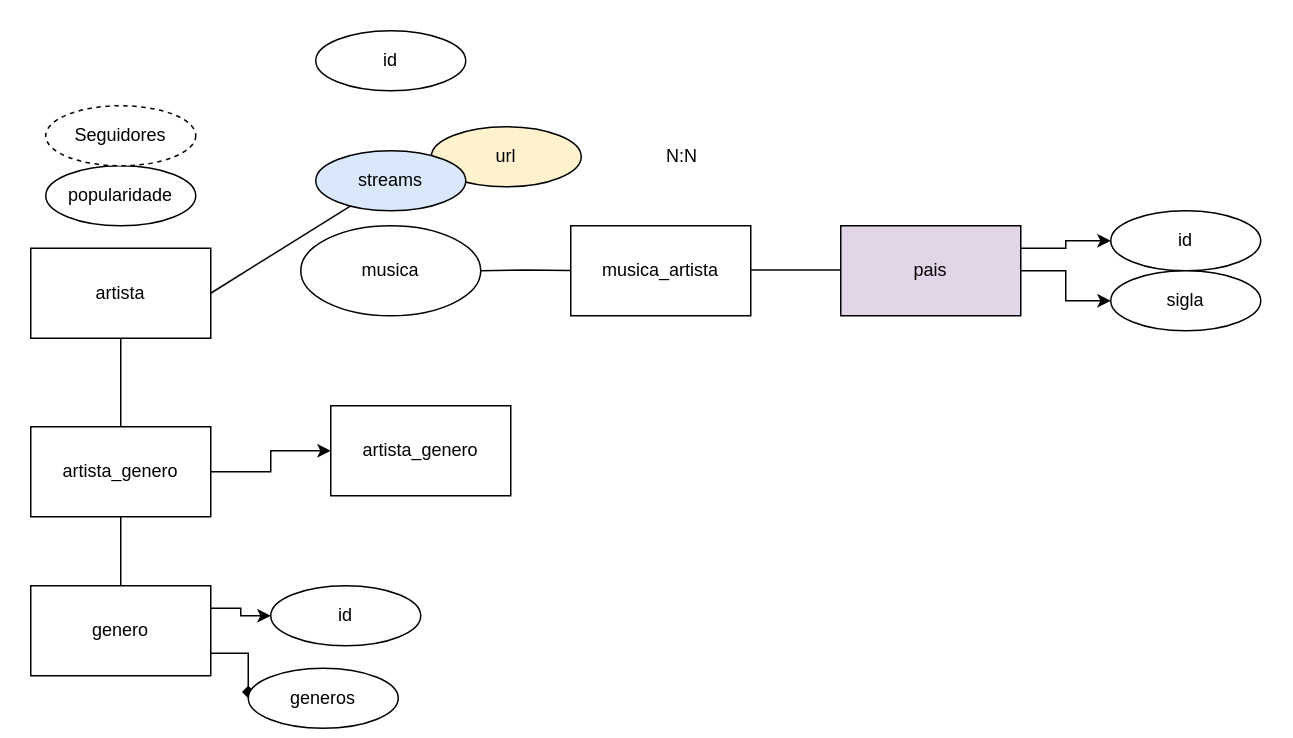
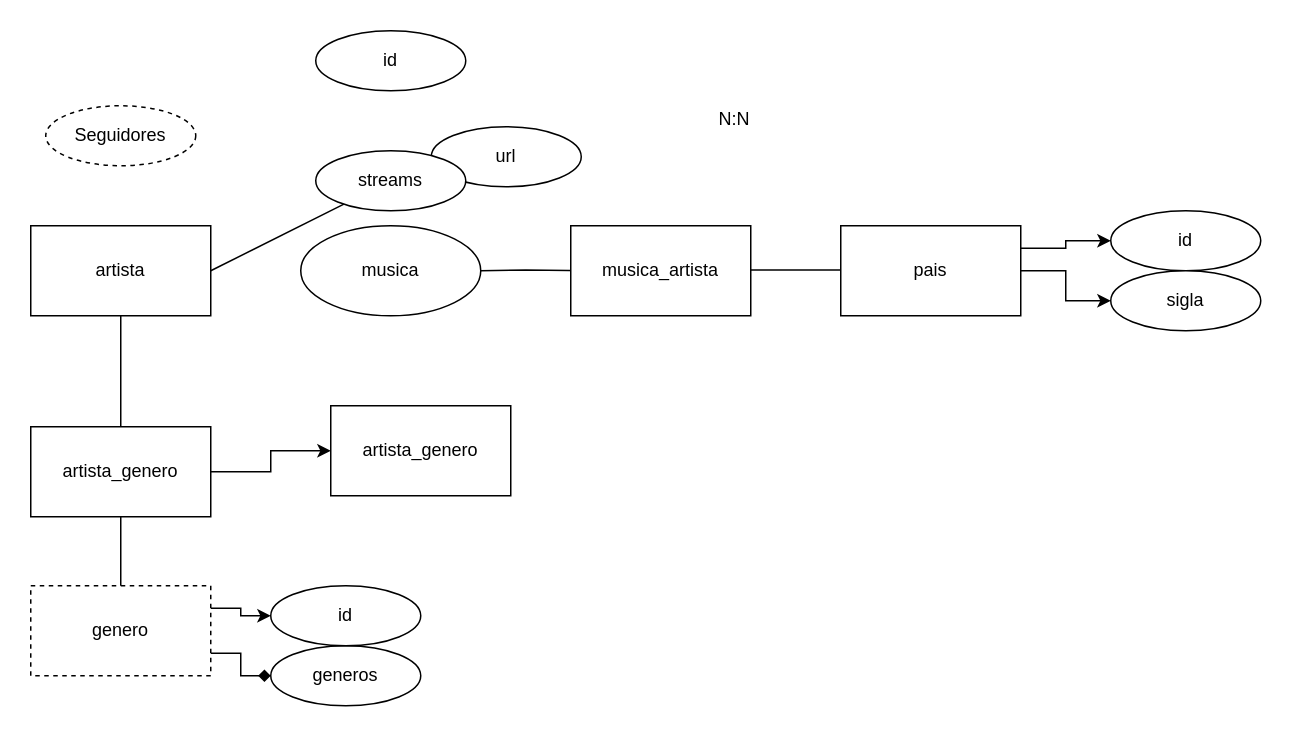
node "url": fillcolor #fff2cc -> #ffffff
node "N:N": moved (688, 158) -> (740, 121)
node "streams": fillcolor #dae8fc -> #ffffff
node "popularidade": removed
node "pais": fillcolor #e1d5e7 -> #ffffff
node "artista": moved (121, 293) -> (121, 271)
node "genero": style solid -> dashed
node "generos": moved (323, 698) -> (346, 676)
